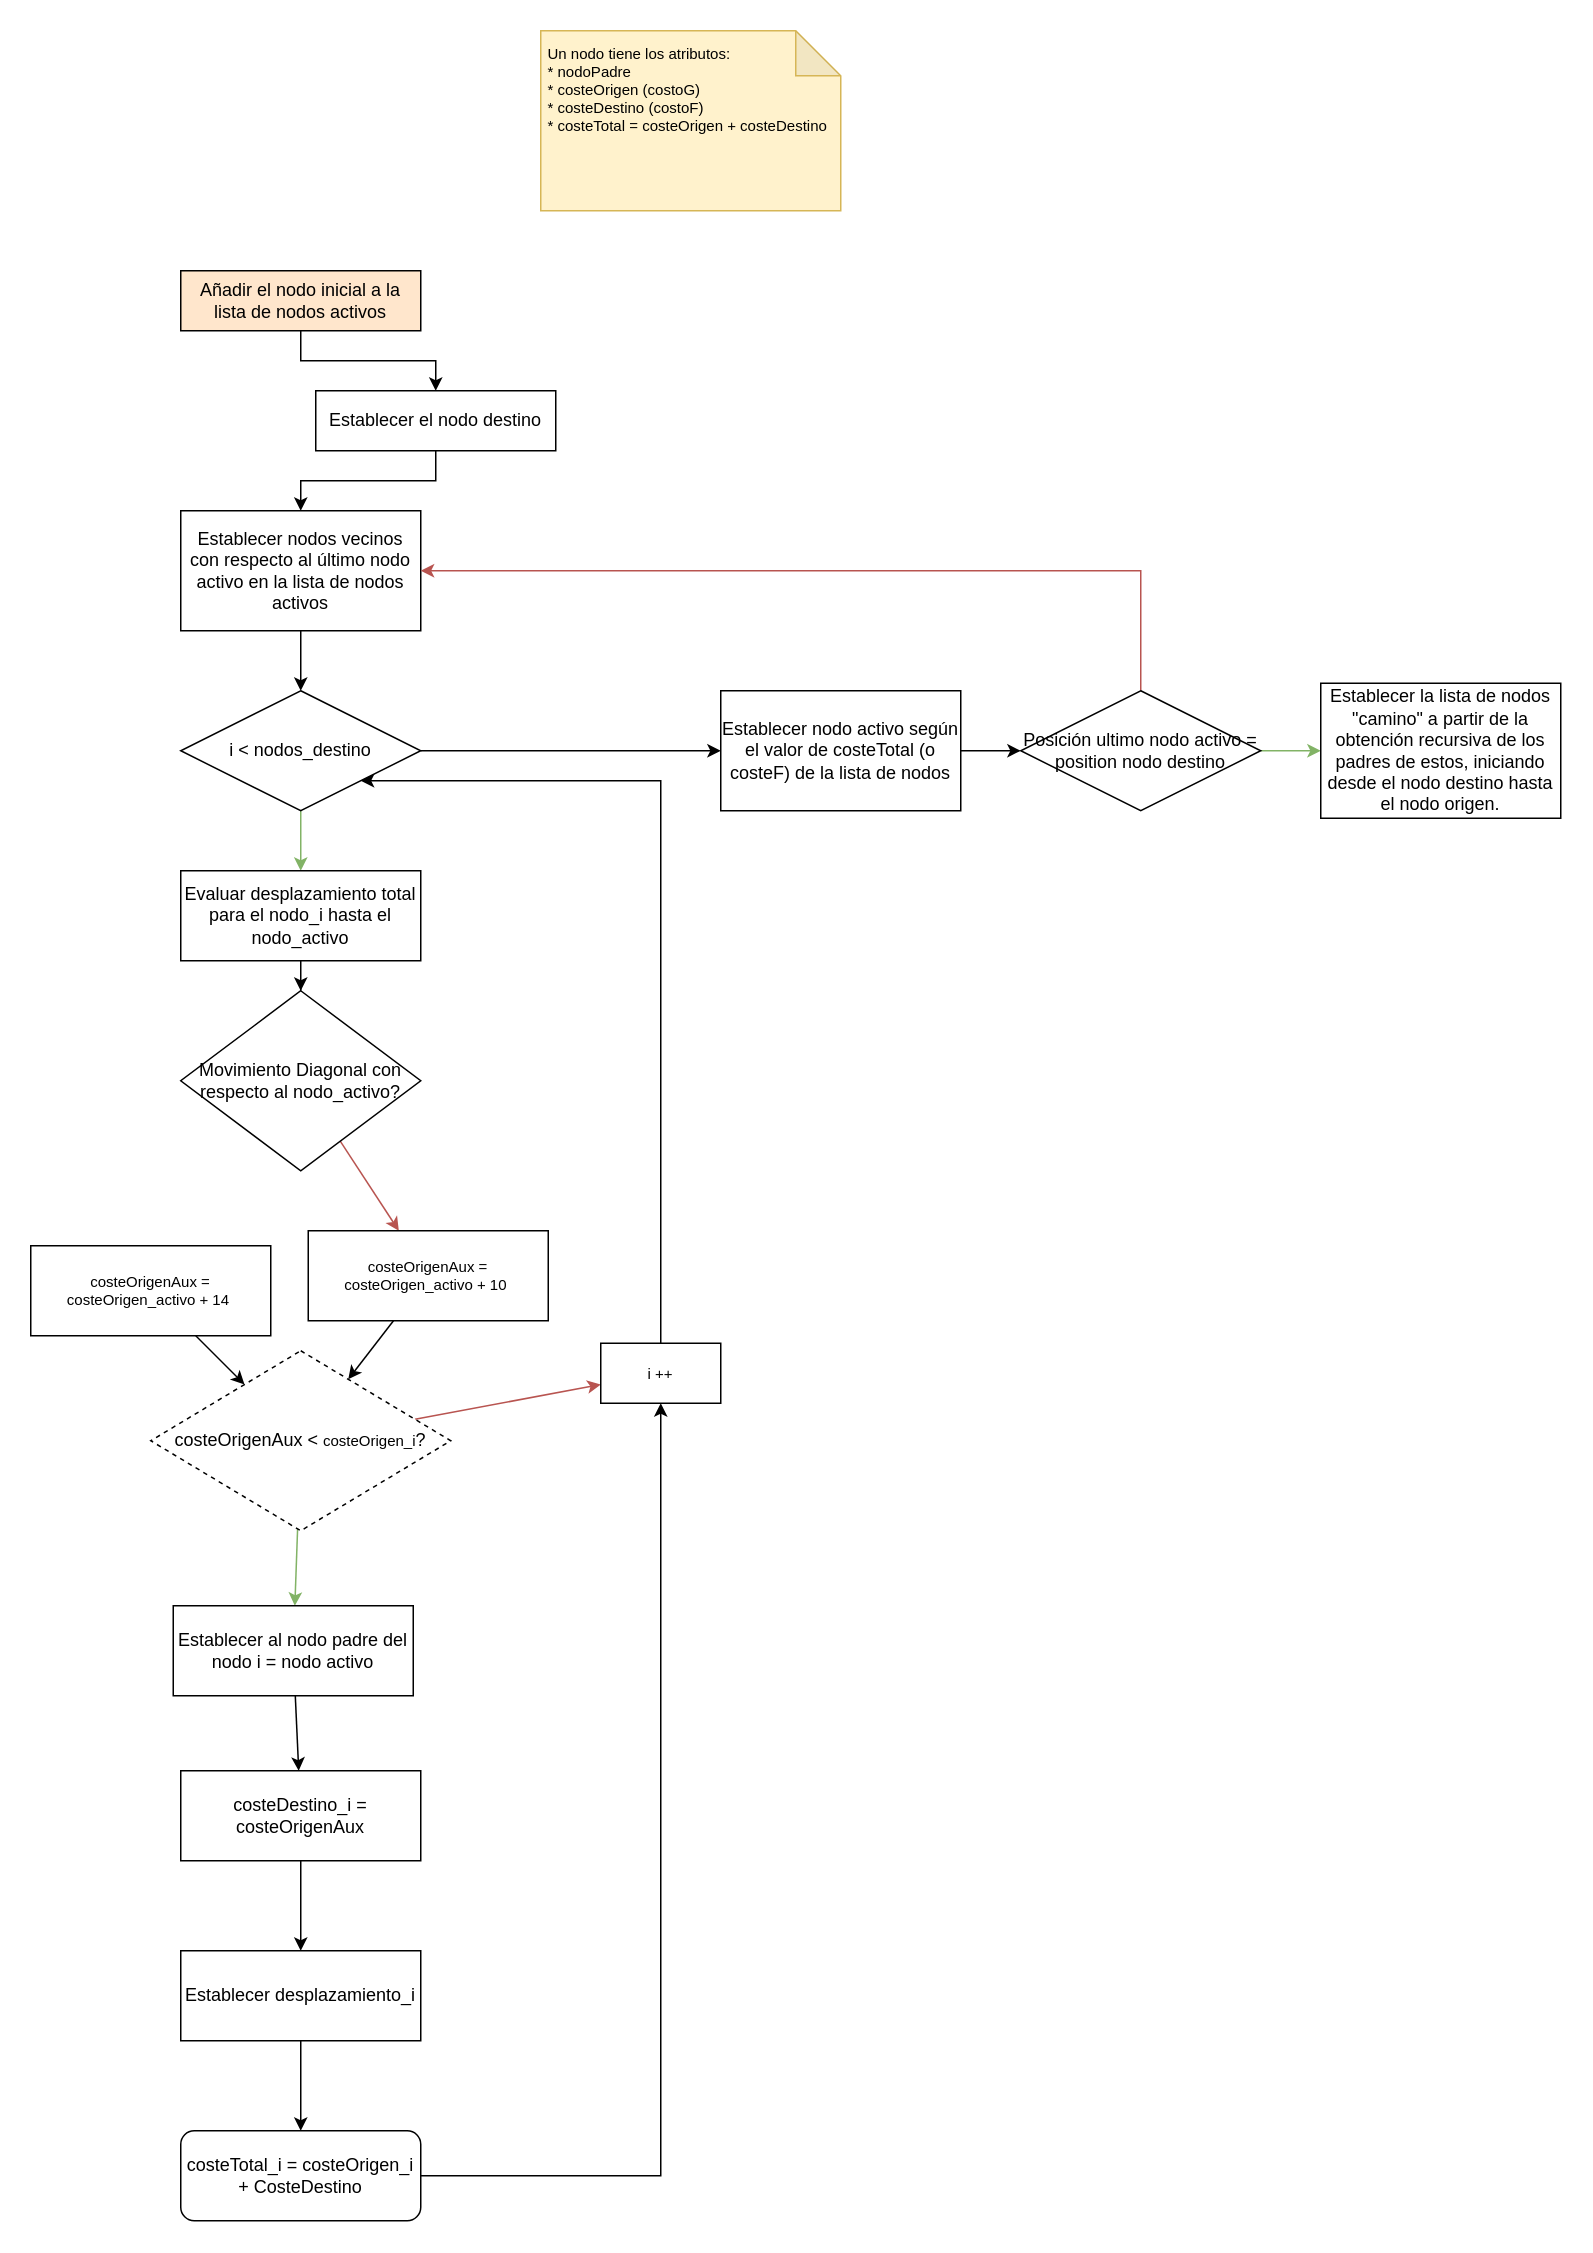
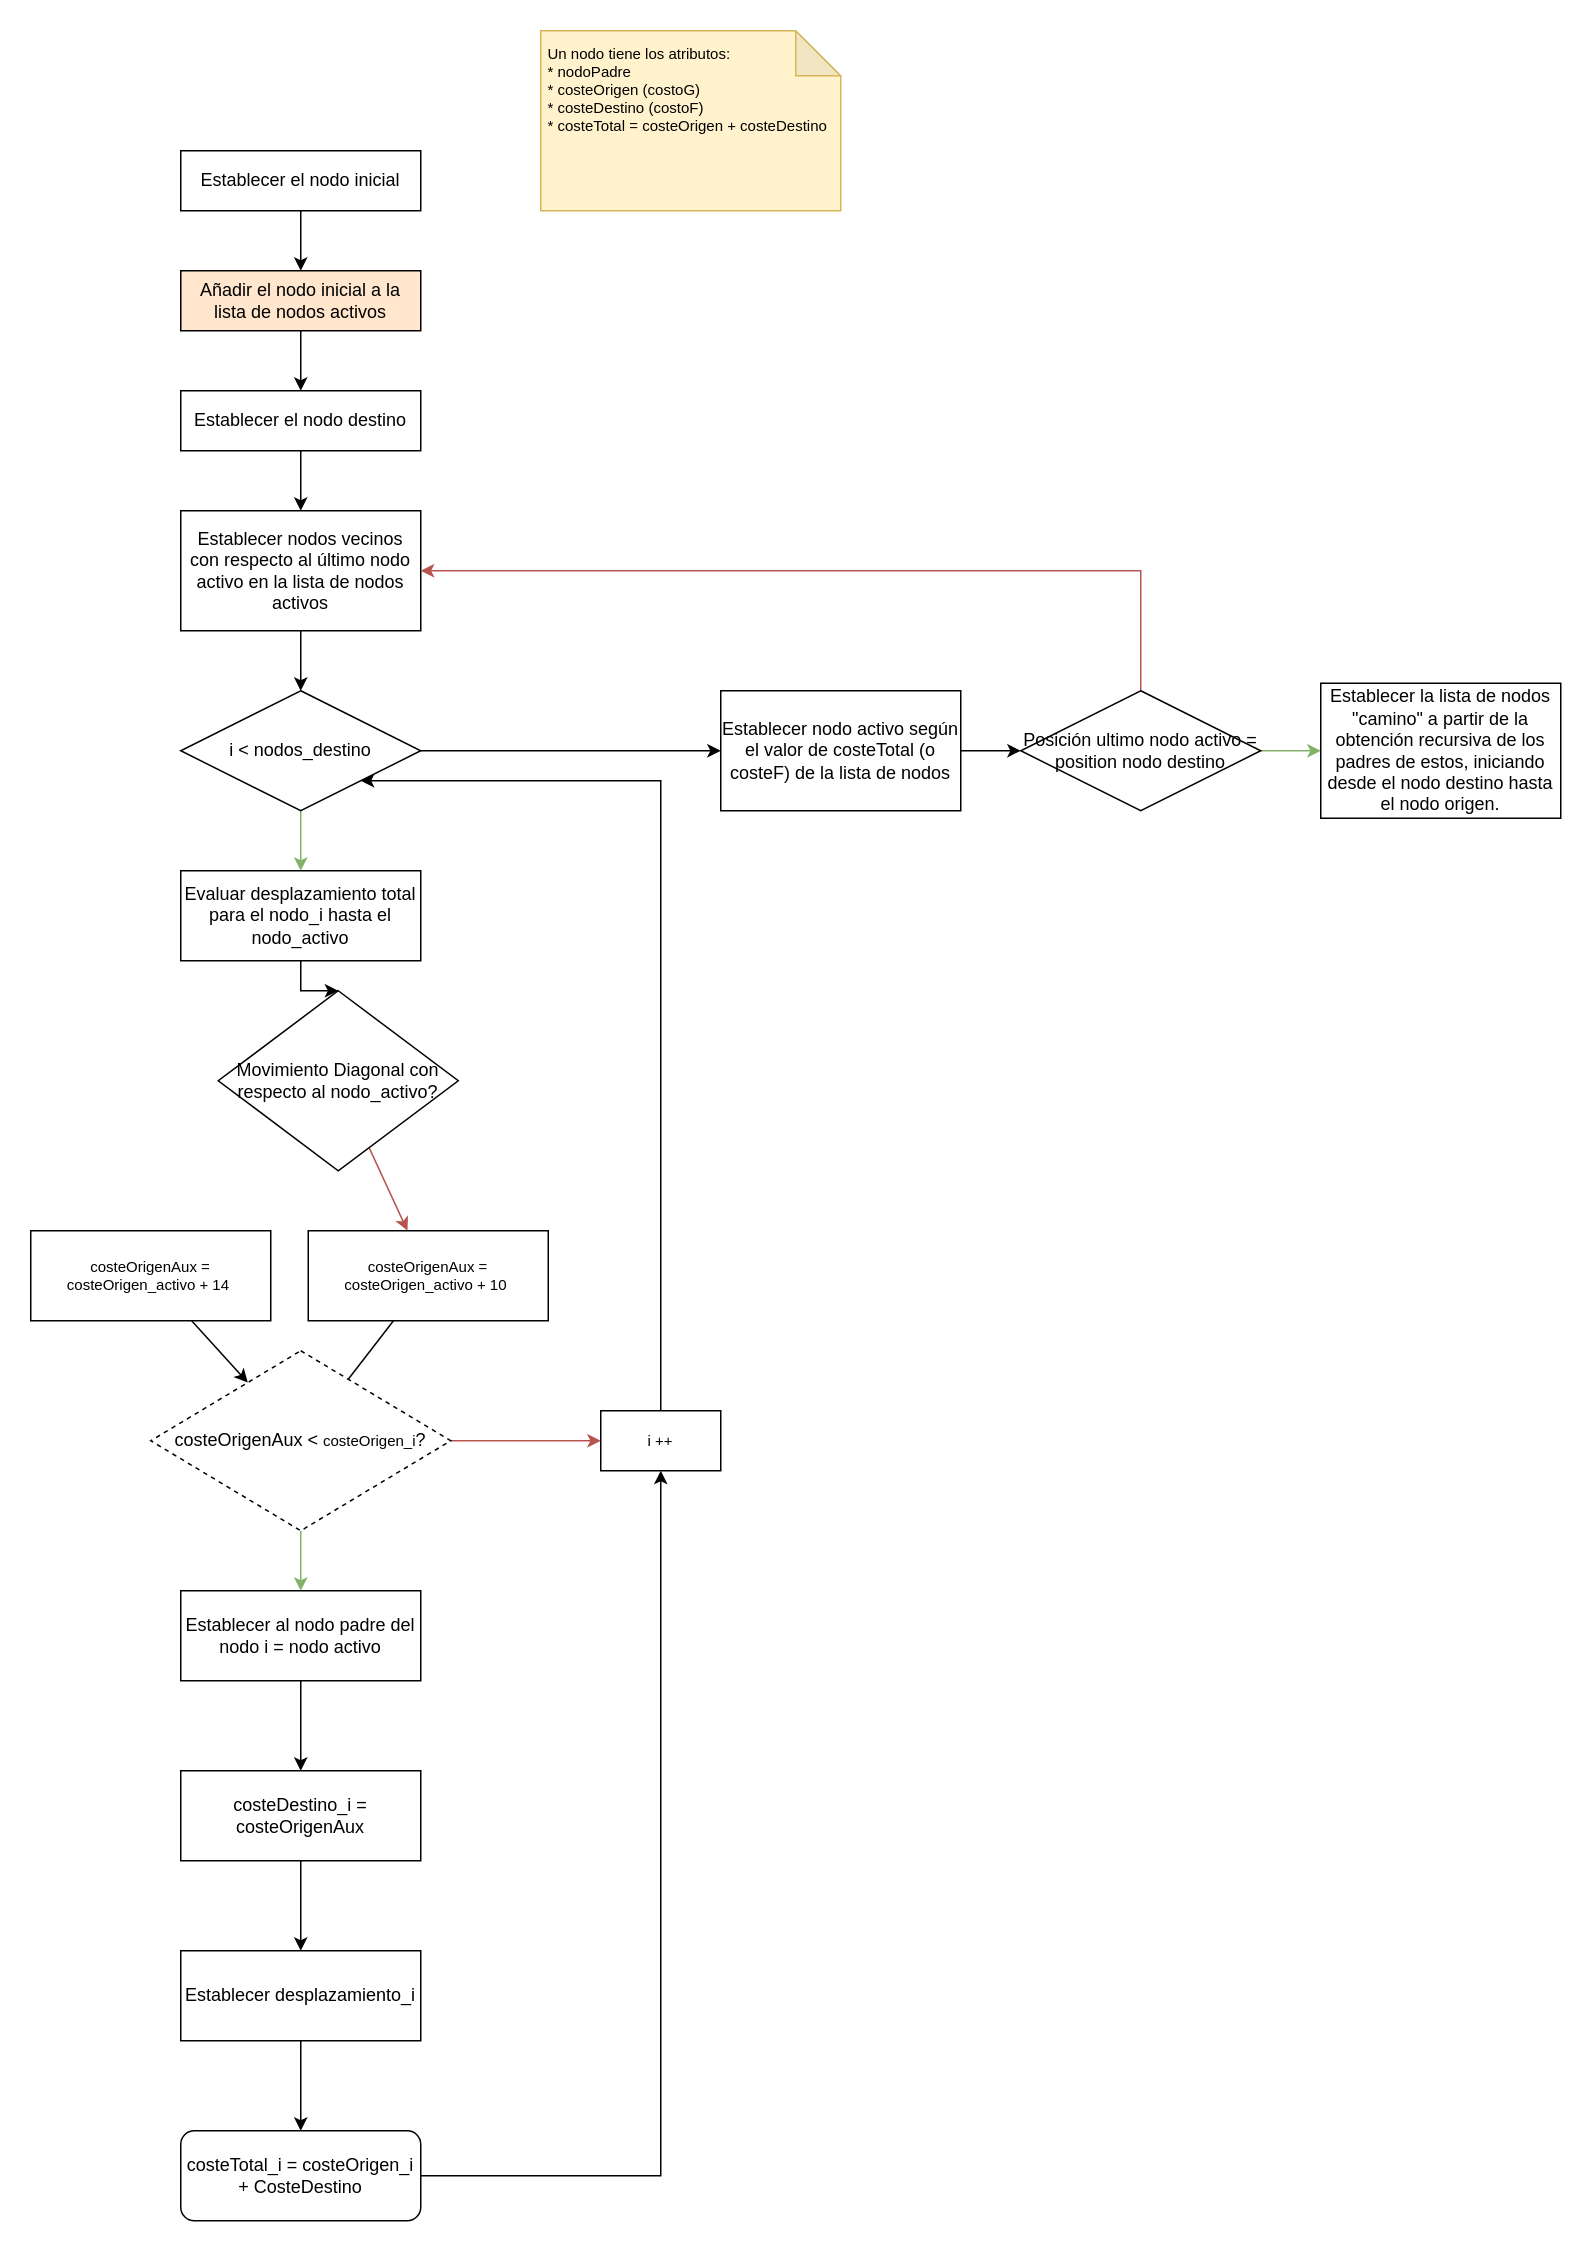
node "Establecer el nodo inicial": added
edge "Establecer el nodo inicial" -> "Añadir el nodo inicial a la lista de nodos activos": added
node "Establecer el nodo destino": moved (436, 421) -> (301, 421)
node "Movimiento Diagonal con respecto al nodo_activo?": moved (301, 1081) -> (338, 1081)
node "costeOrigenAux = costeOrigen_activo + 14": moved (151, 1291) -> (151, 1276)
edge "costeOrigenAux = costeOrigen_activo + 10" -> "costeOrigenAux < costeOrigen_i?": arrowhead classic -> none
node "i ++": moved (661, 1373) -> (661, 1441)
node "Establecer al nodo padre del nodo i = nodo activo": moved (293, 1651) -> (301, 1636)
